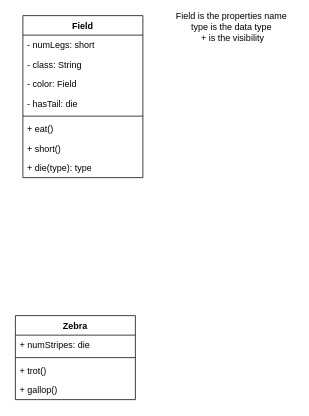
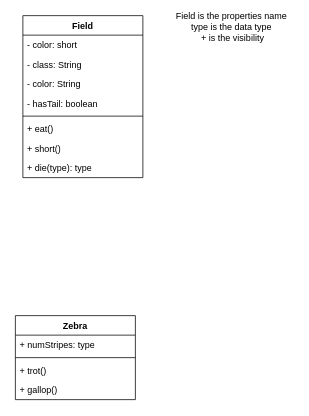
node "- numLegs: short": label "- numLegs: short" -> "- color: short"
node "- color: Field": label "- color: Field" -> "- color: String"
node "- hasTail: die": label "- hasTail: die" -> "- hasTail: boolean"
node "+ numStripes: die": label "+ numStripes: die" -> "+ numStripes: type"
